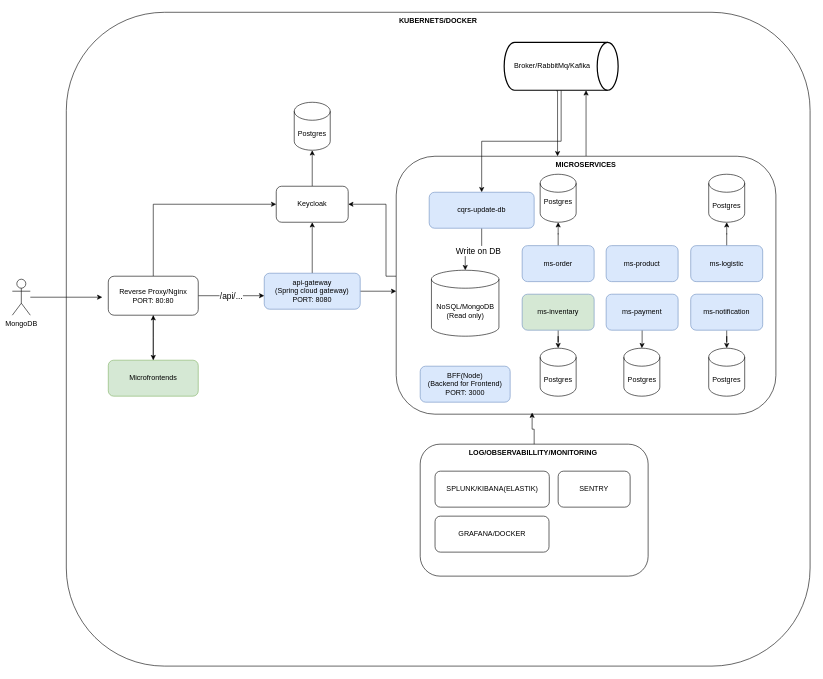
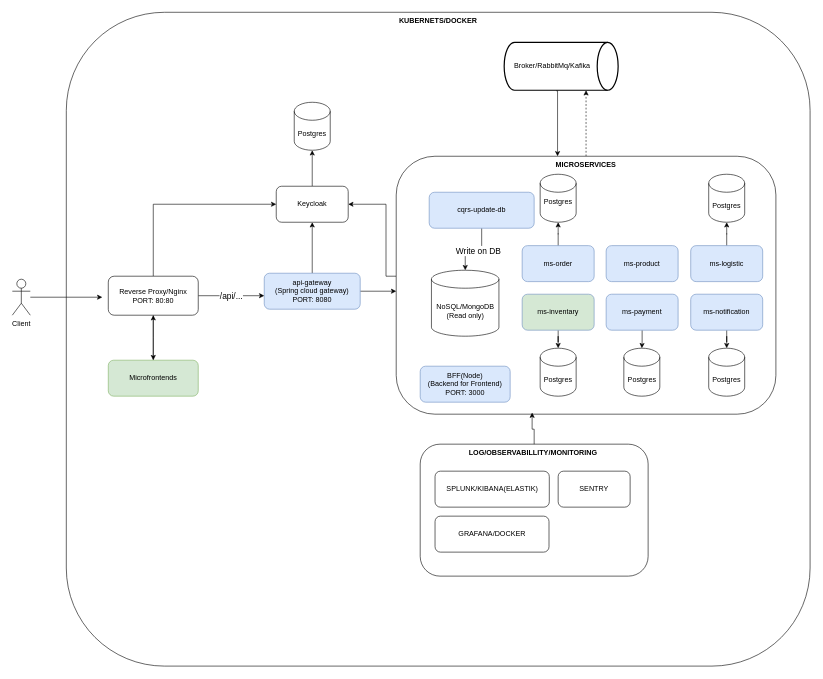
edge "MICROSERVICES" -> "Broker/RabbitMq/Kafika": style solid -> dashed
edge "Broker/RabbitMq/Kafika" -> "cqrs-update-db": removed
node "MongoDB": label "MongoDB" -> "Client"
